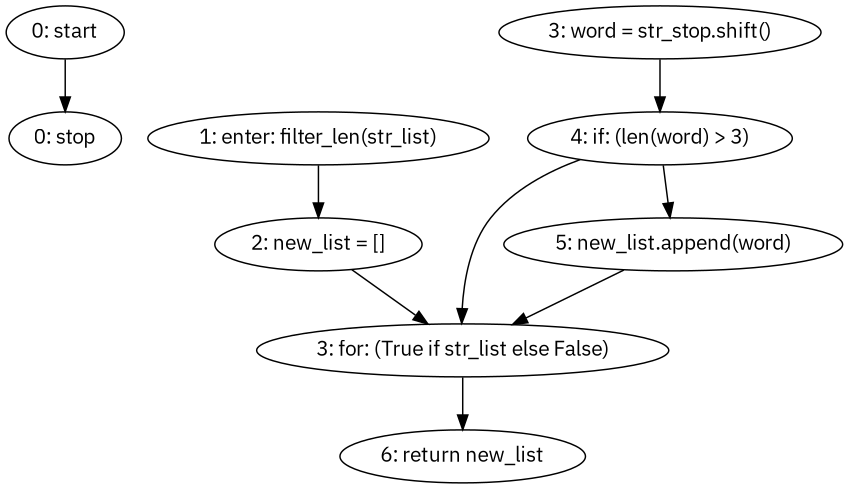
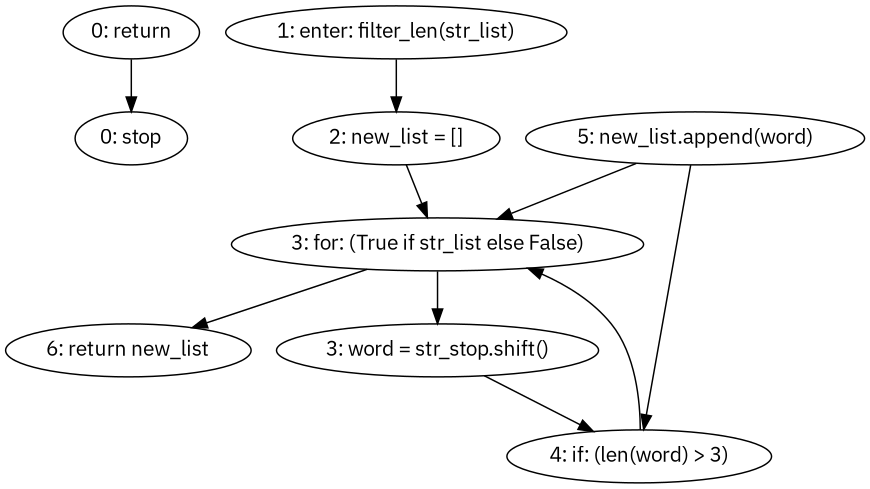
node "0: start": label "0: start" -> "0: return"
edge "4: if: (len(word) > 3)" -> "5: new_list.append(word)": reversed
edge "3: for: (True if str_list else False)" -> "3: word = str_stop.shift()": added
